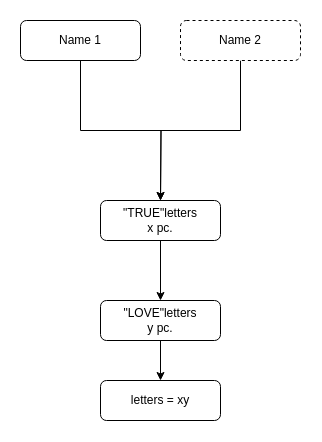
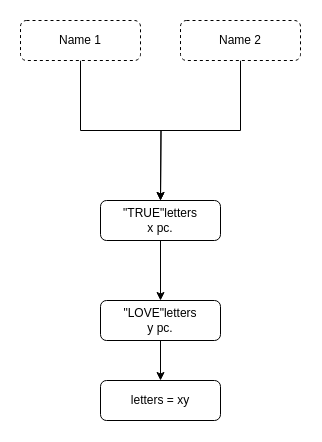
node "Name 1": style solid -> dashed
